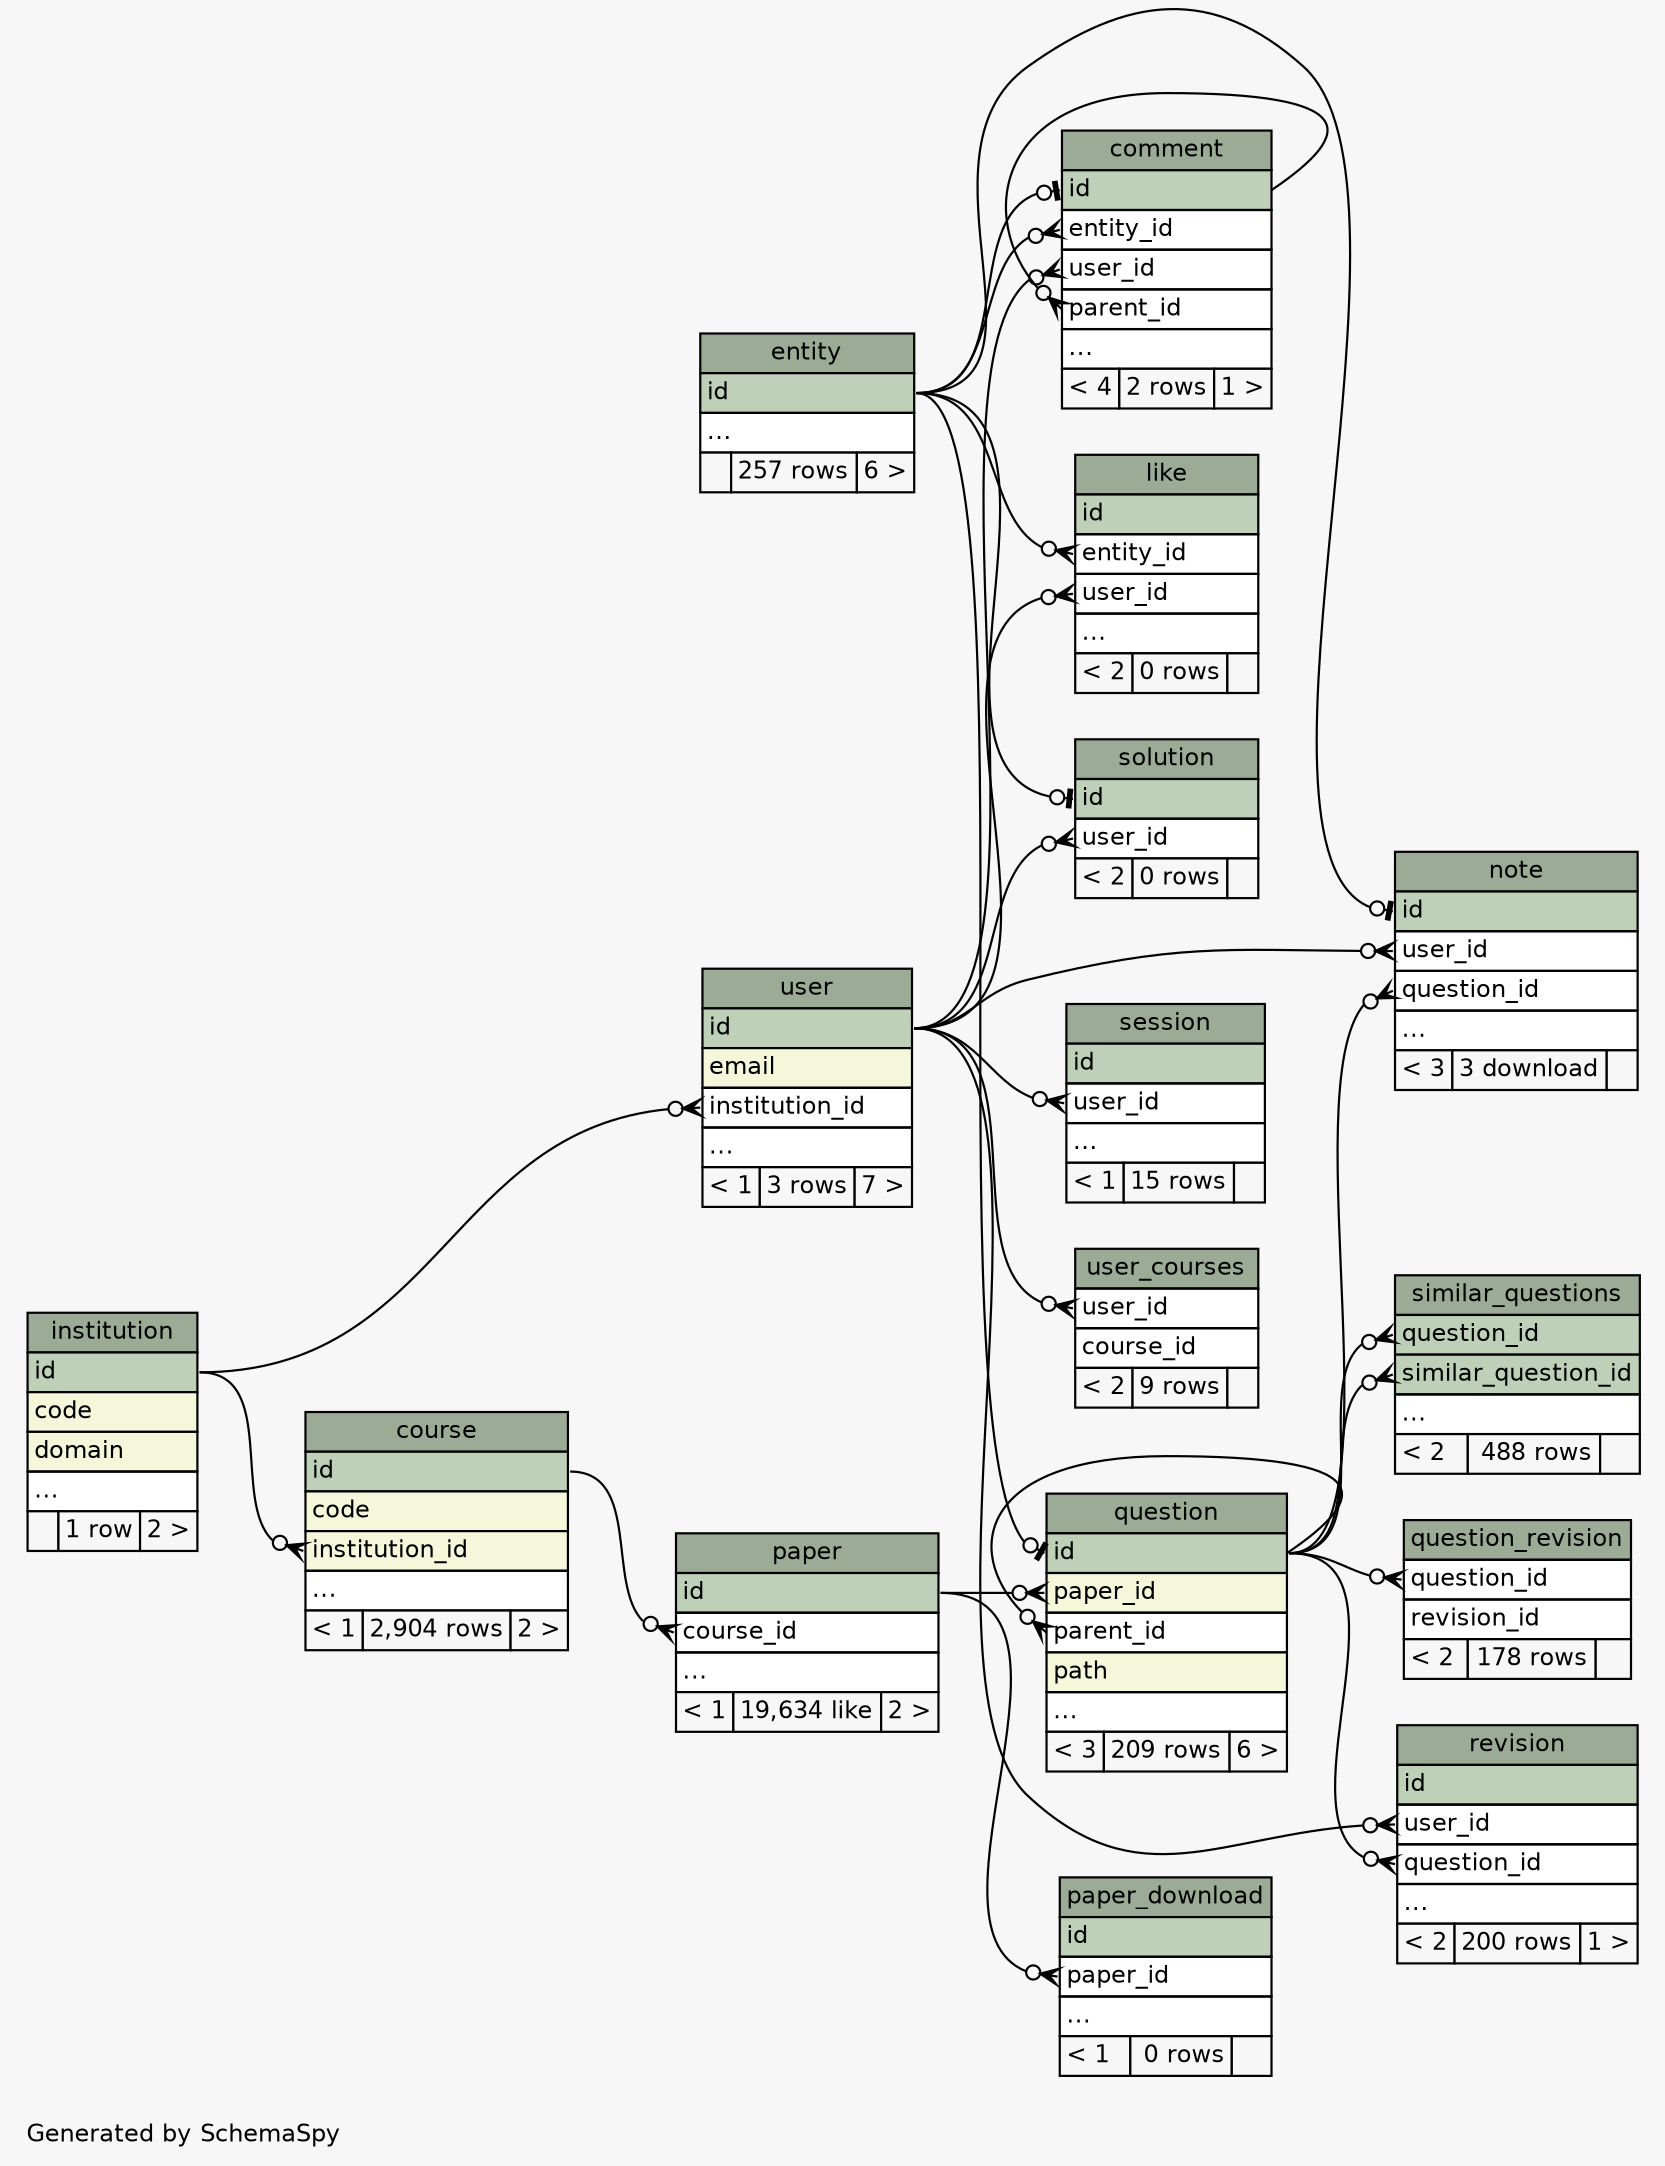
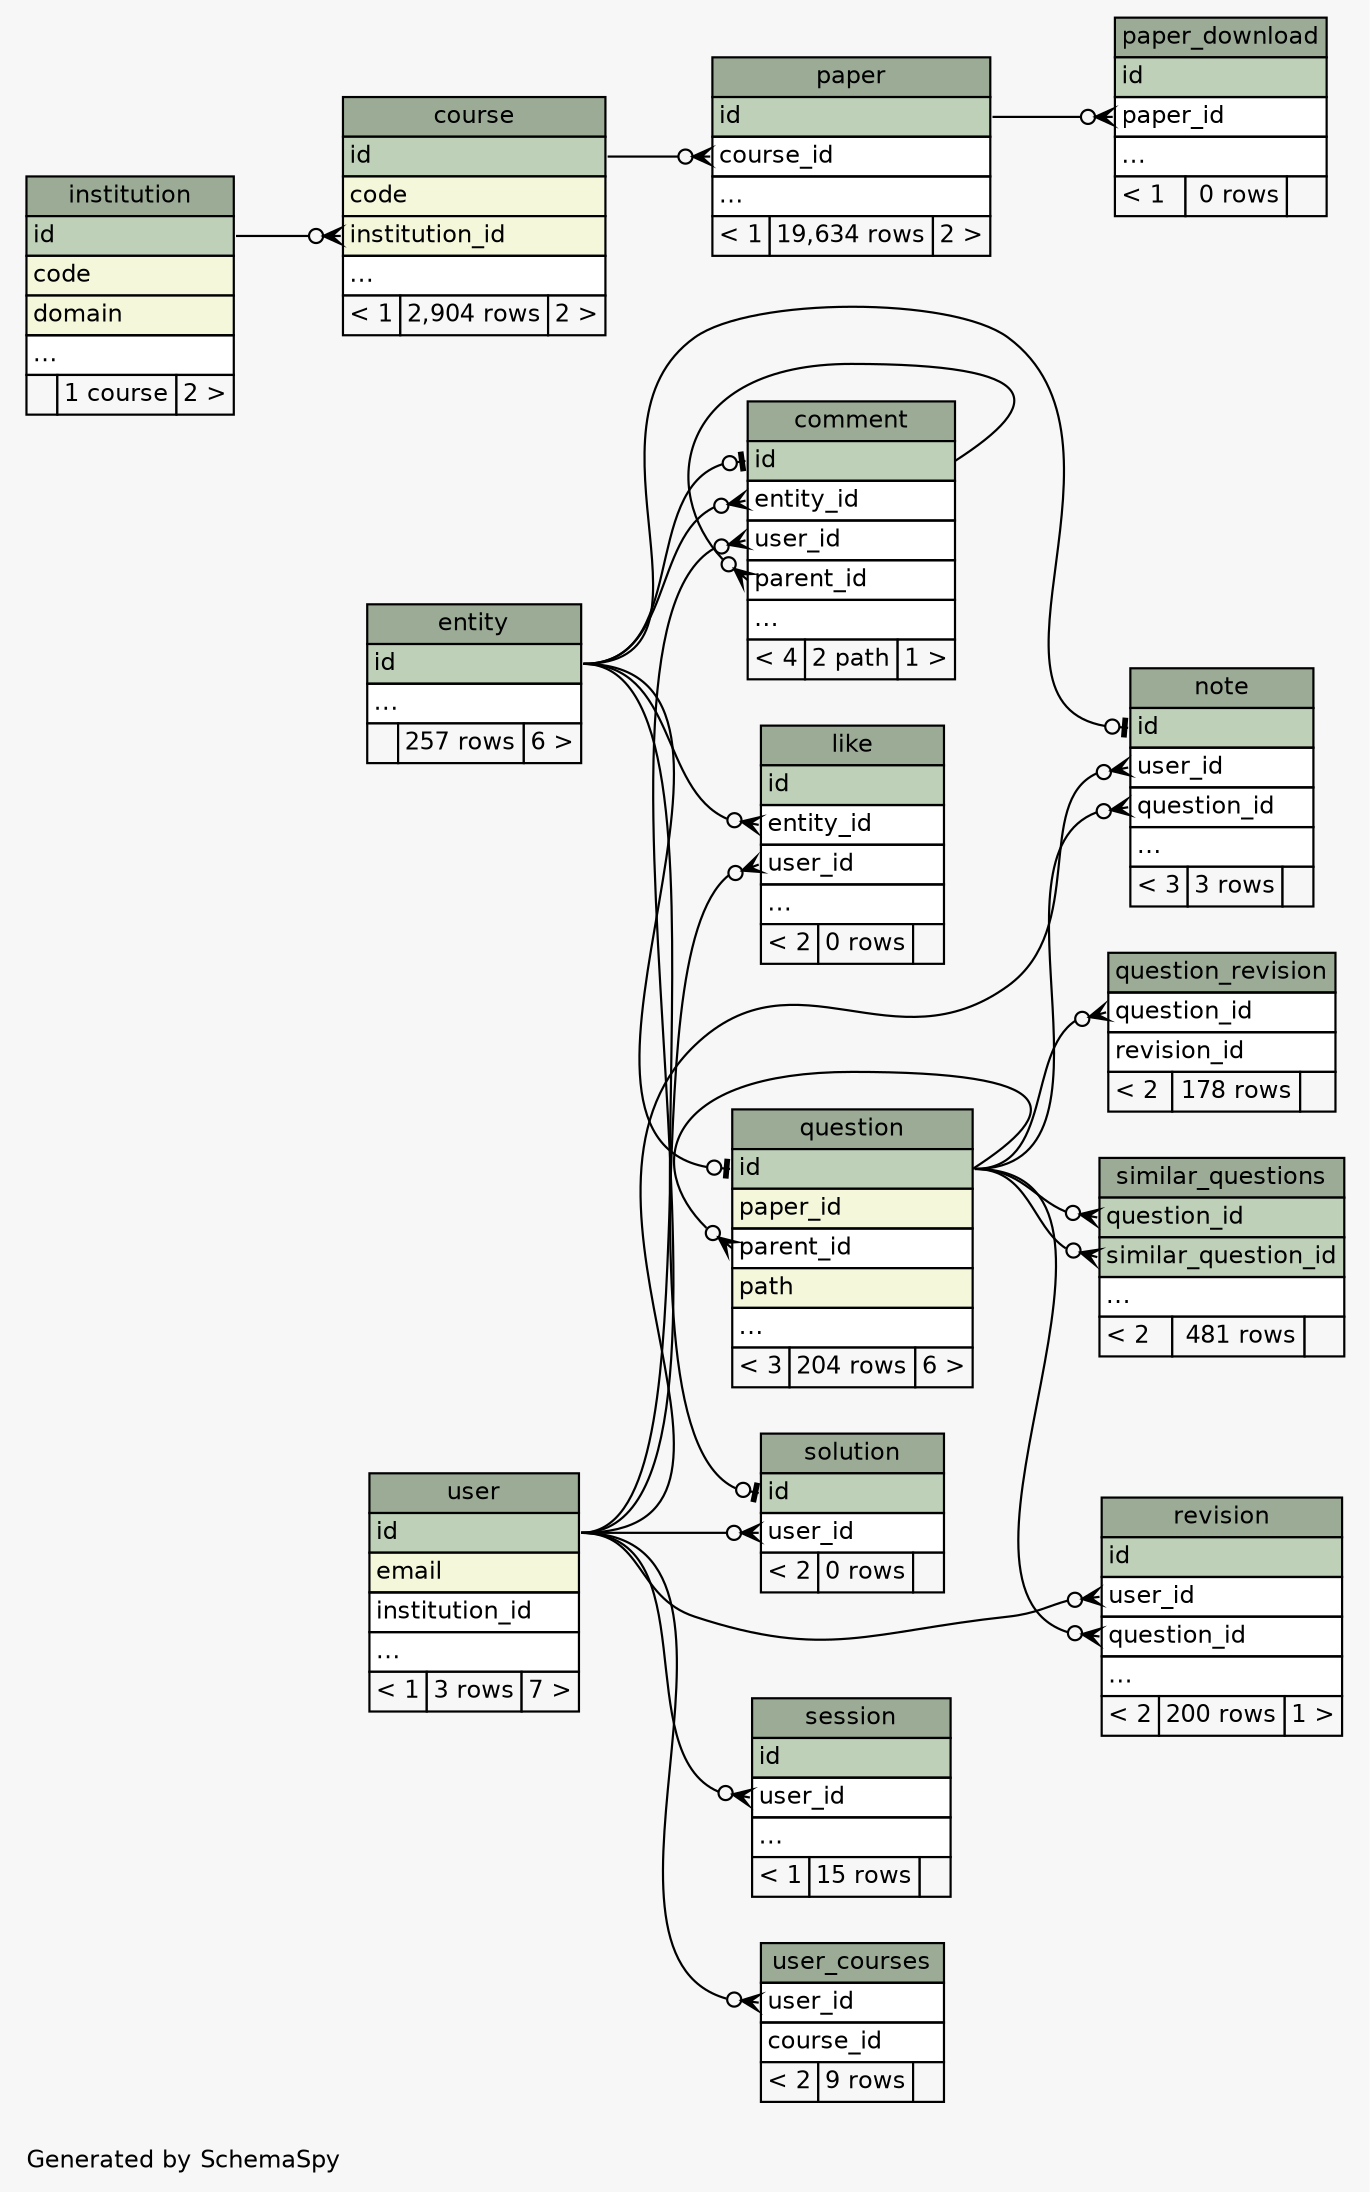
node "comment": text "2 rows" -> "2 path"
node "note": text "3 download" -> "3 rows"
edge "institution" -> "user": removed
node "similar_questions": text "488 rows" -> "481 rows"
node "institution": text "1 row" -> "1 course"
edge "paper" -> "question": removed
node "paper": text "19,634 like" -> "19,634 rows"
node "question": text "209 rows" -> "204 rows"
